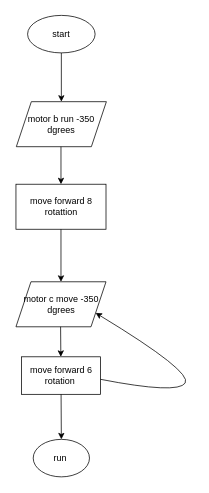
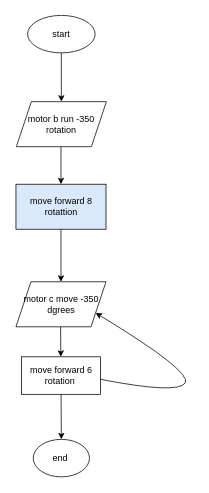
node "motor b run -350 dgrees": label "motor b run -350 dgrees" -> "motor b run -350 rotation"
node "move forward 8 rotattion": fillcolor #ffffff -> #dae8fc
node "run": label "run" -> "end"
